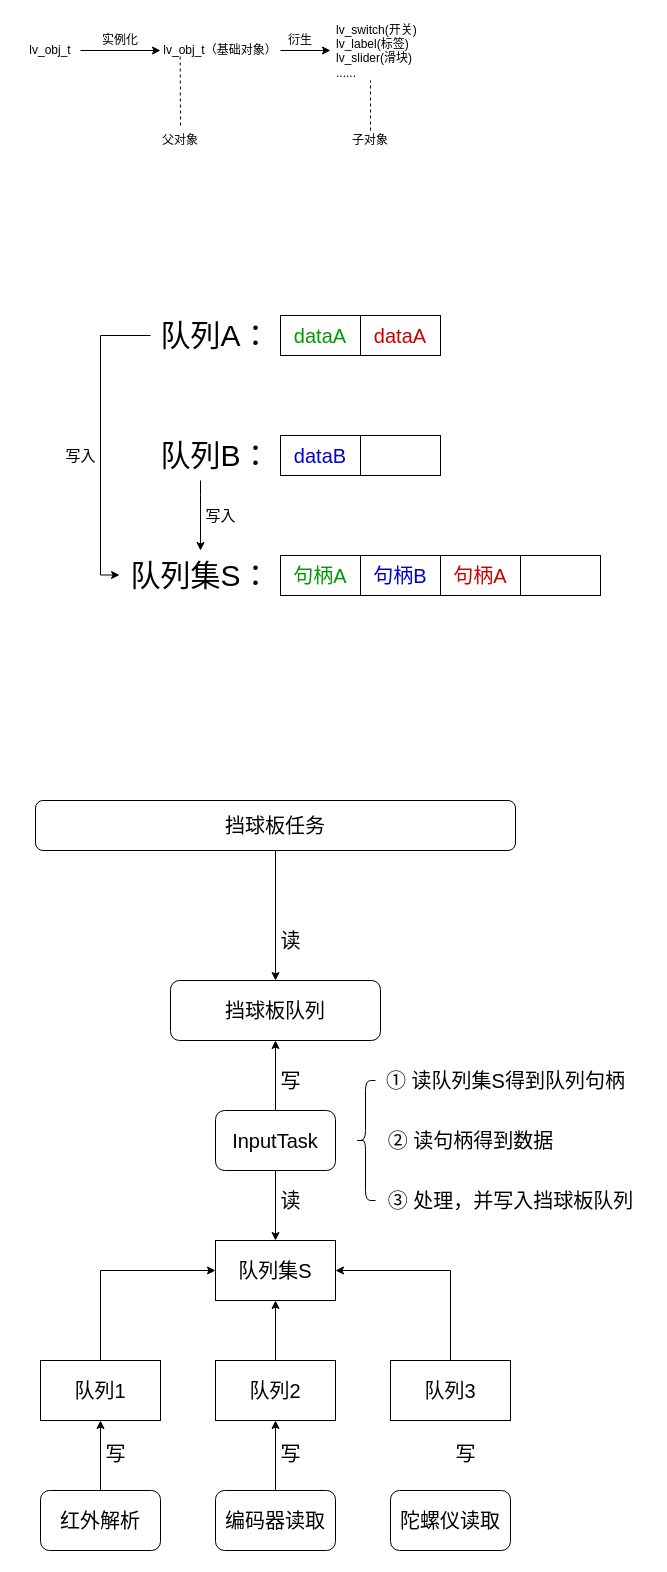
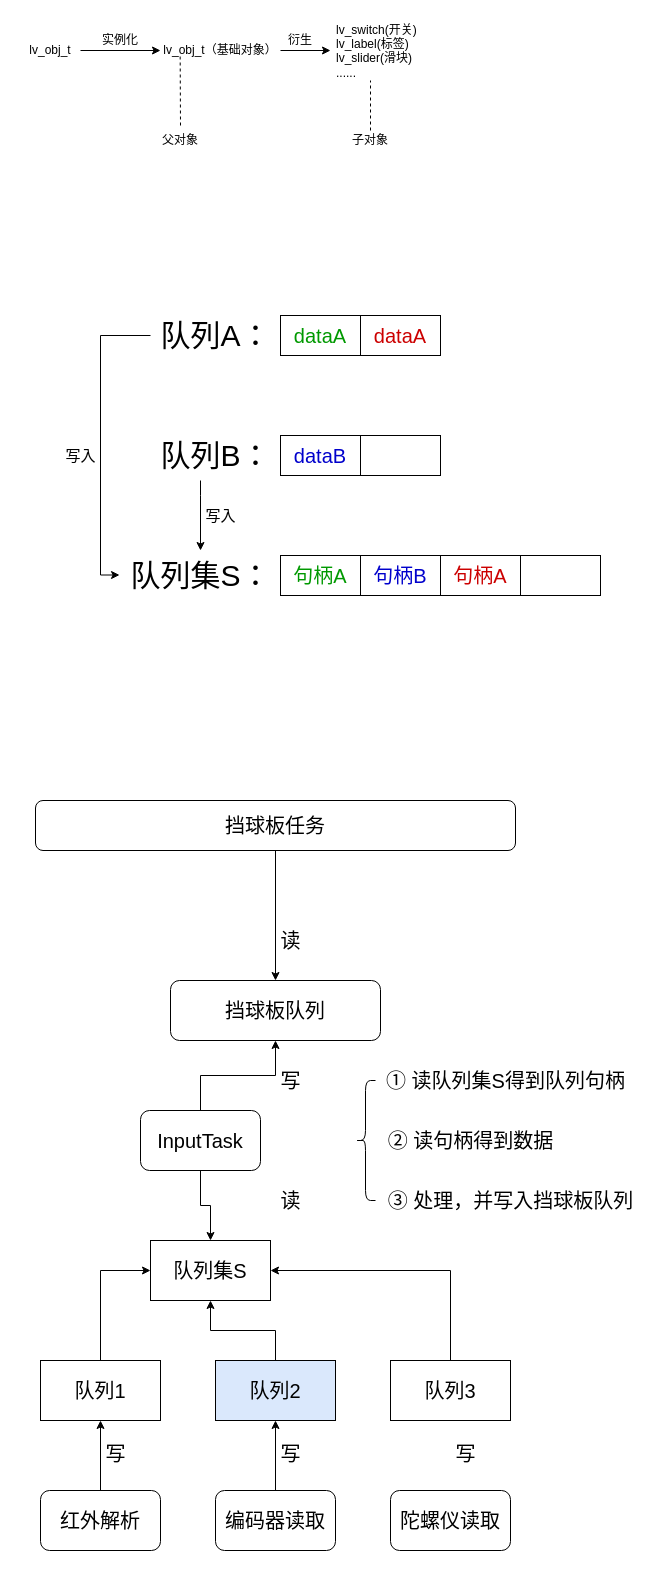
node "InputTask": moved (276, 1141) -> (201, 1141)
node "队列集S": moved (276, 1271) -> (211, 1271)
node "队列2": fillcolor #ffffff -> #dae8fc
